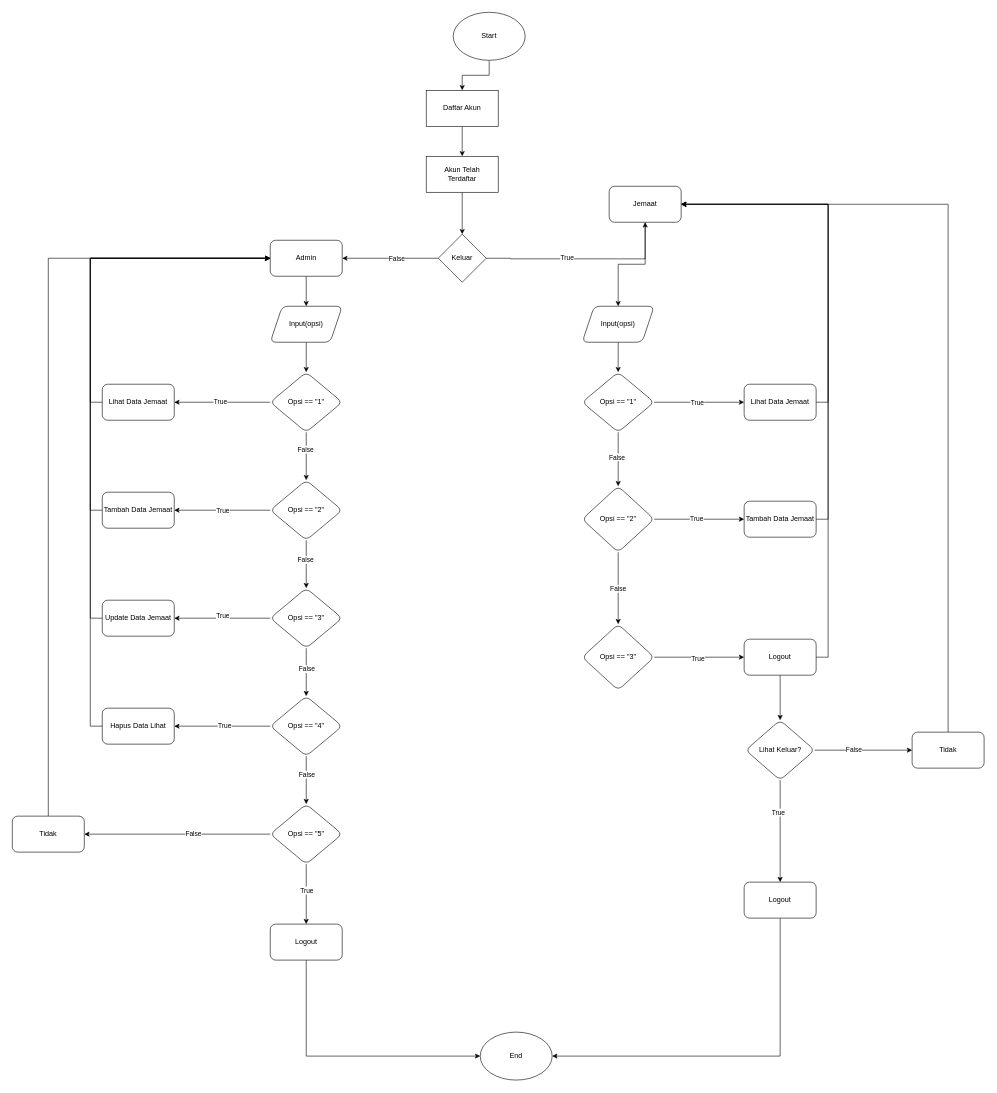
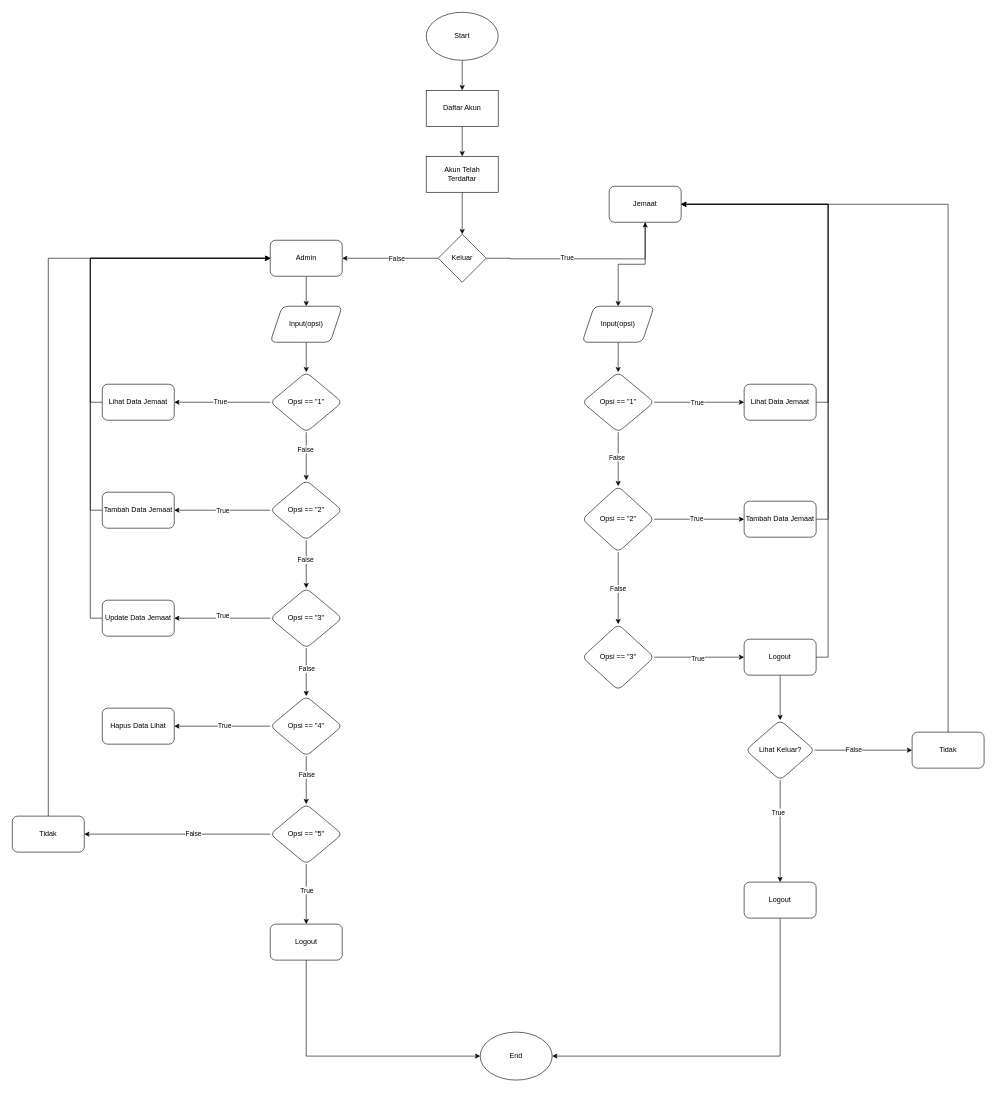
node "Start": moved (489, 36) -> (462, 36)
edge "Hapus Data Lihat" -> "Admin": removed
